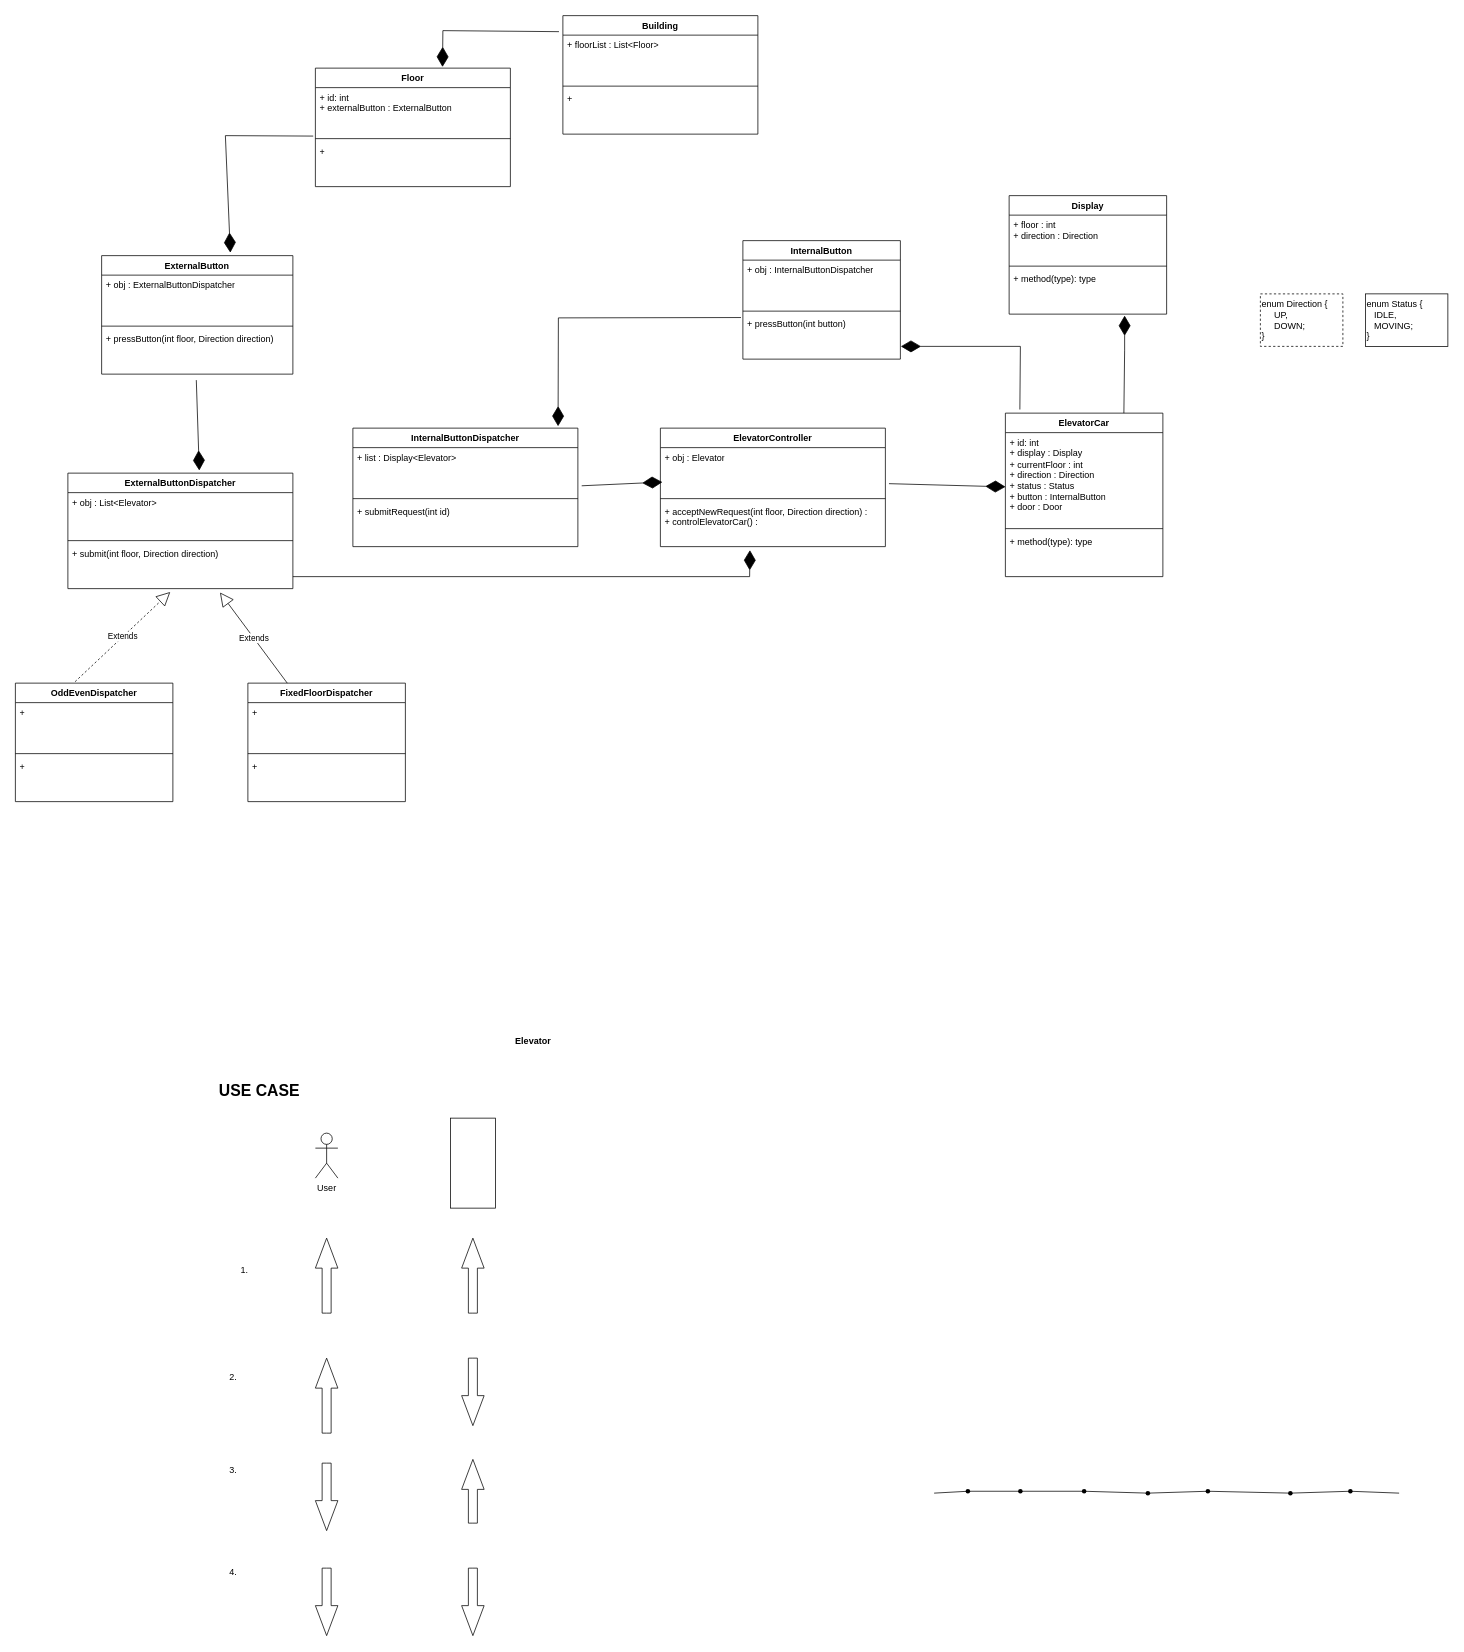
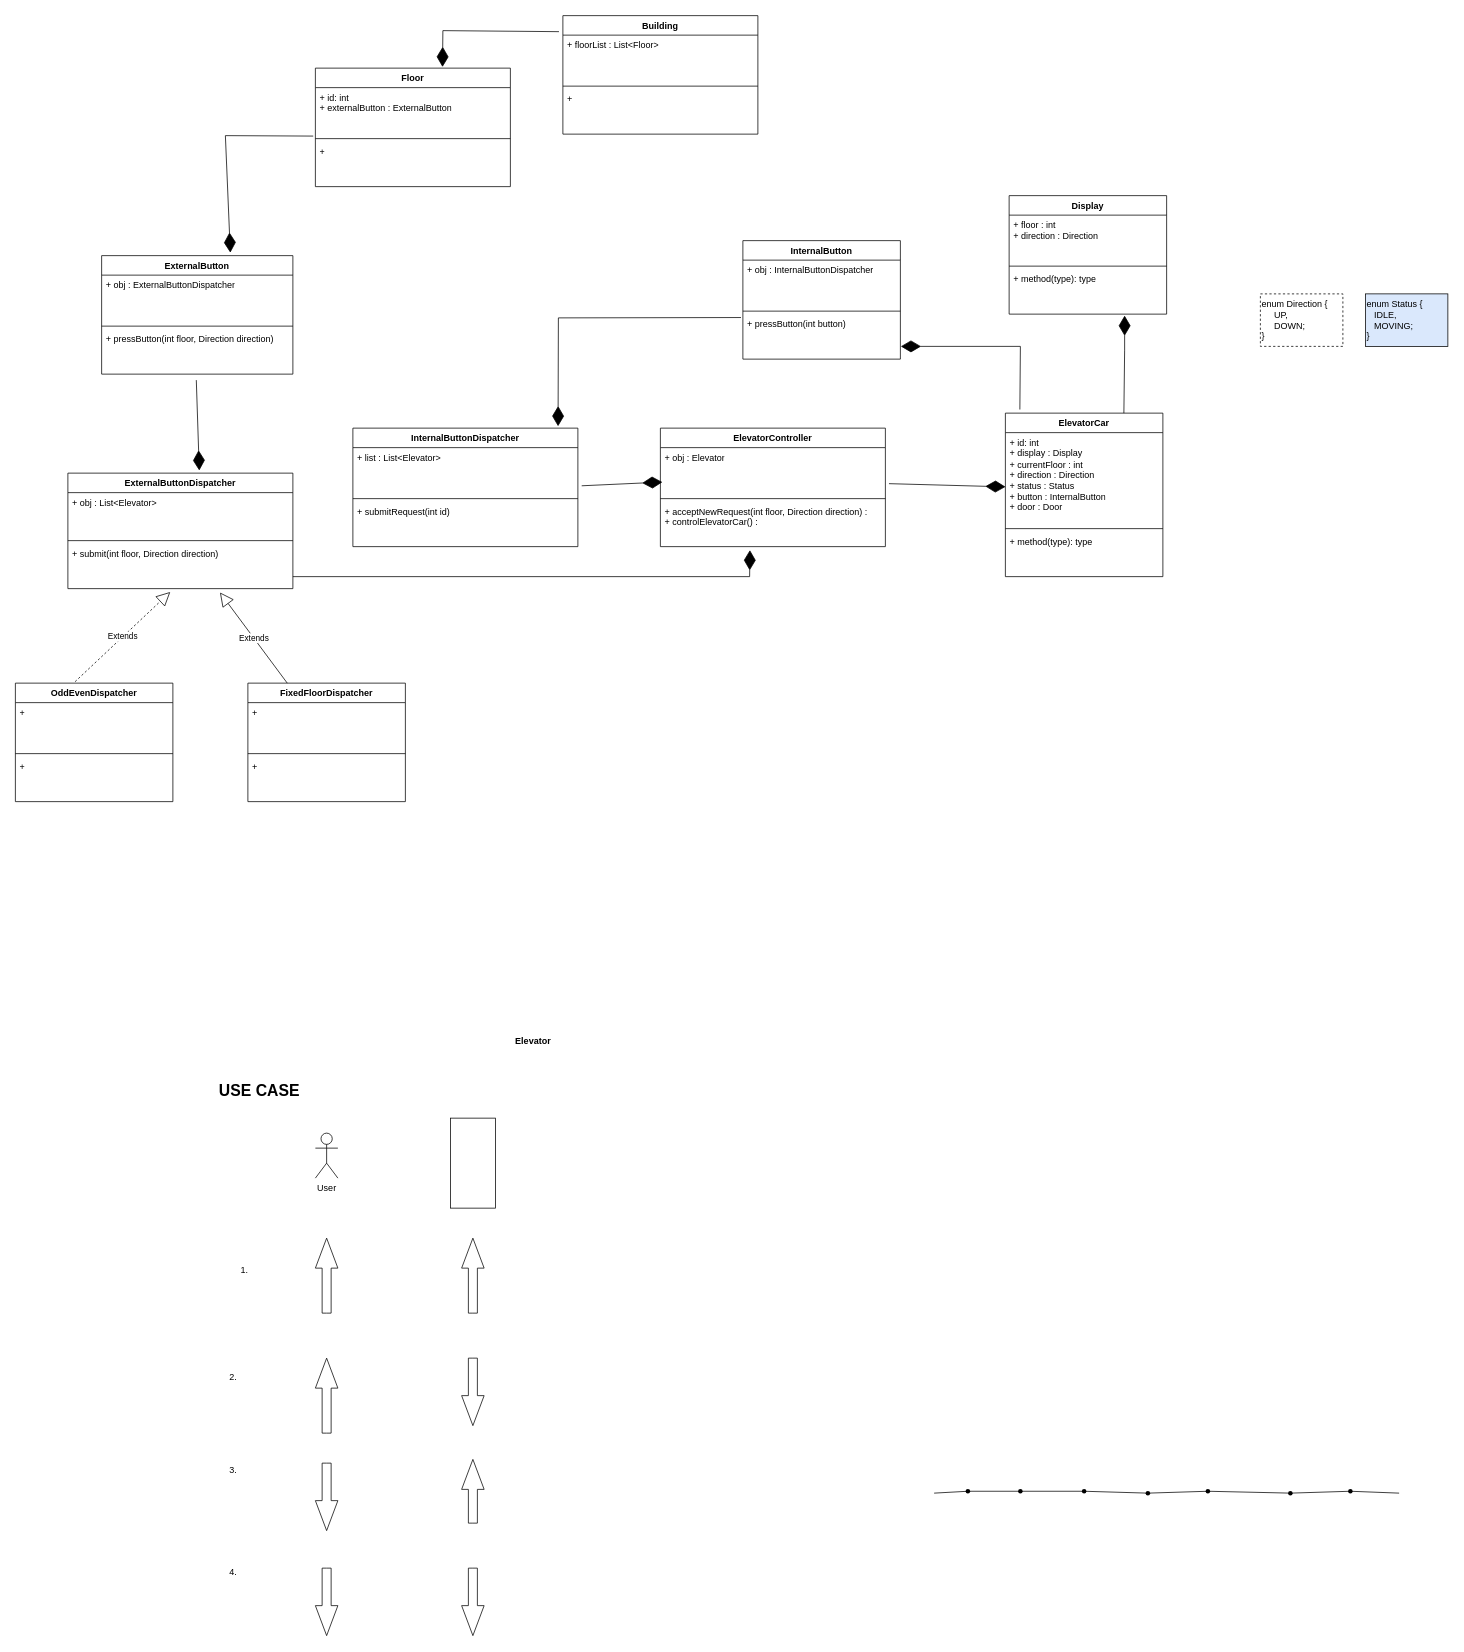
node "enum Status { IDLE, MOVING; }": fillcolor #ffffff -> #dae8fc
node "+ list : Display<Elevator>": label "+ list : Display<Elevator>" -> "+ list : List<Elevator>"
